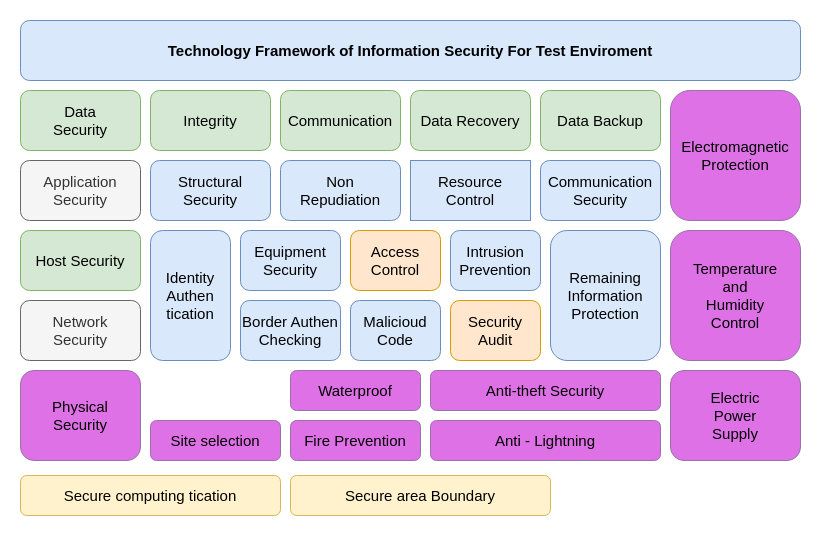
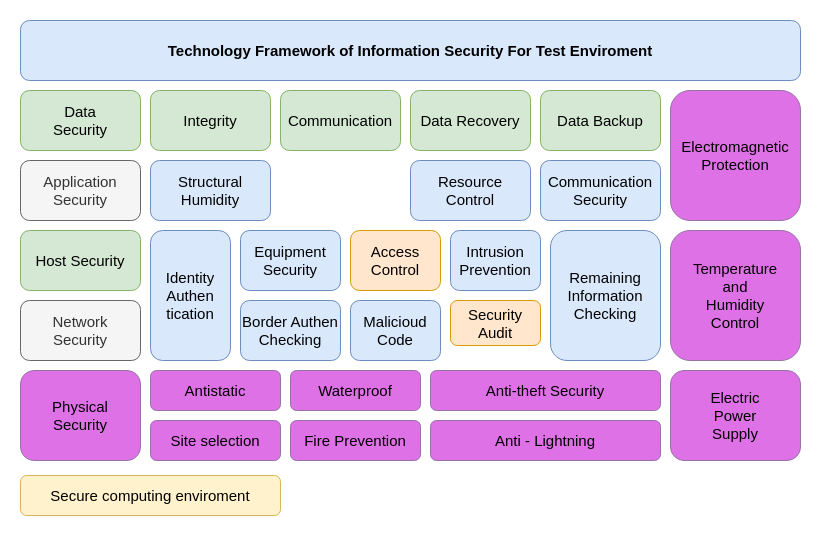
node "Structural Security": label "Structural Security" -> "Structural Humidity"
node "Non Repudiation": removed
node "Resource Control": shape rectangle -> rounded rectangle
node "Remaining Information Protection": label "Remaining Information Protection" -> "Remaining Information Checking"
node "Security Audit": size 90x60 -> 90x45
node "Antistatic": added
node "Secure computing tication": label "Secure computing tication" -> "Secure computing enviroment"
node "Secure area Boundary": removed
